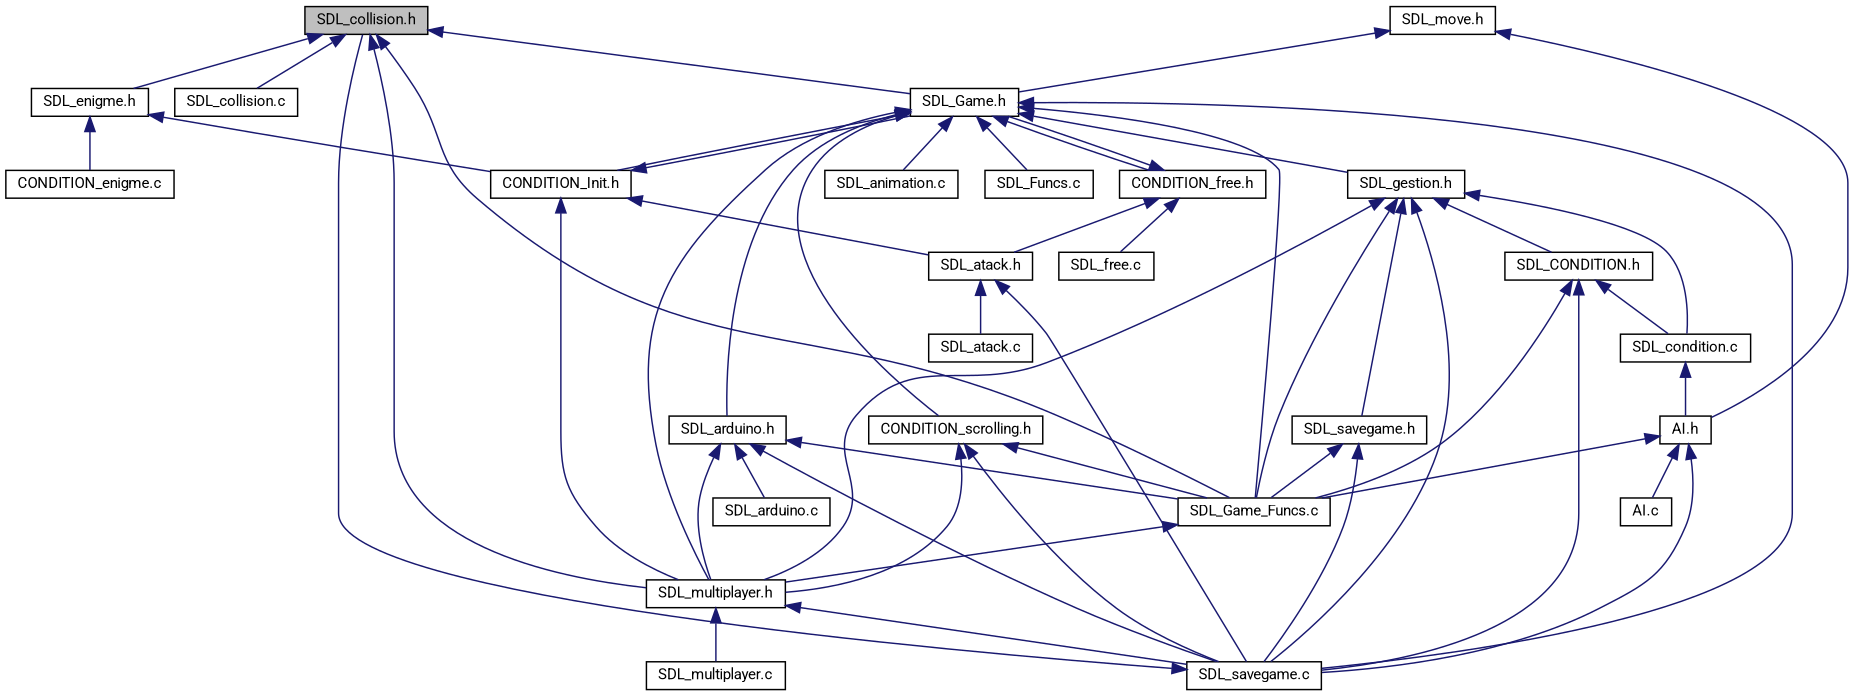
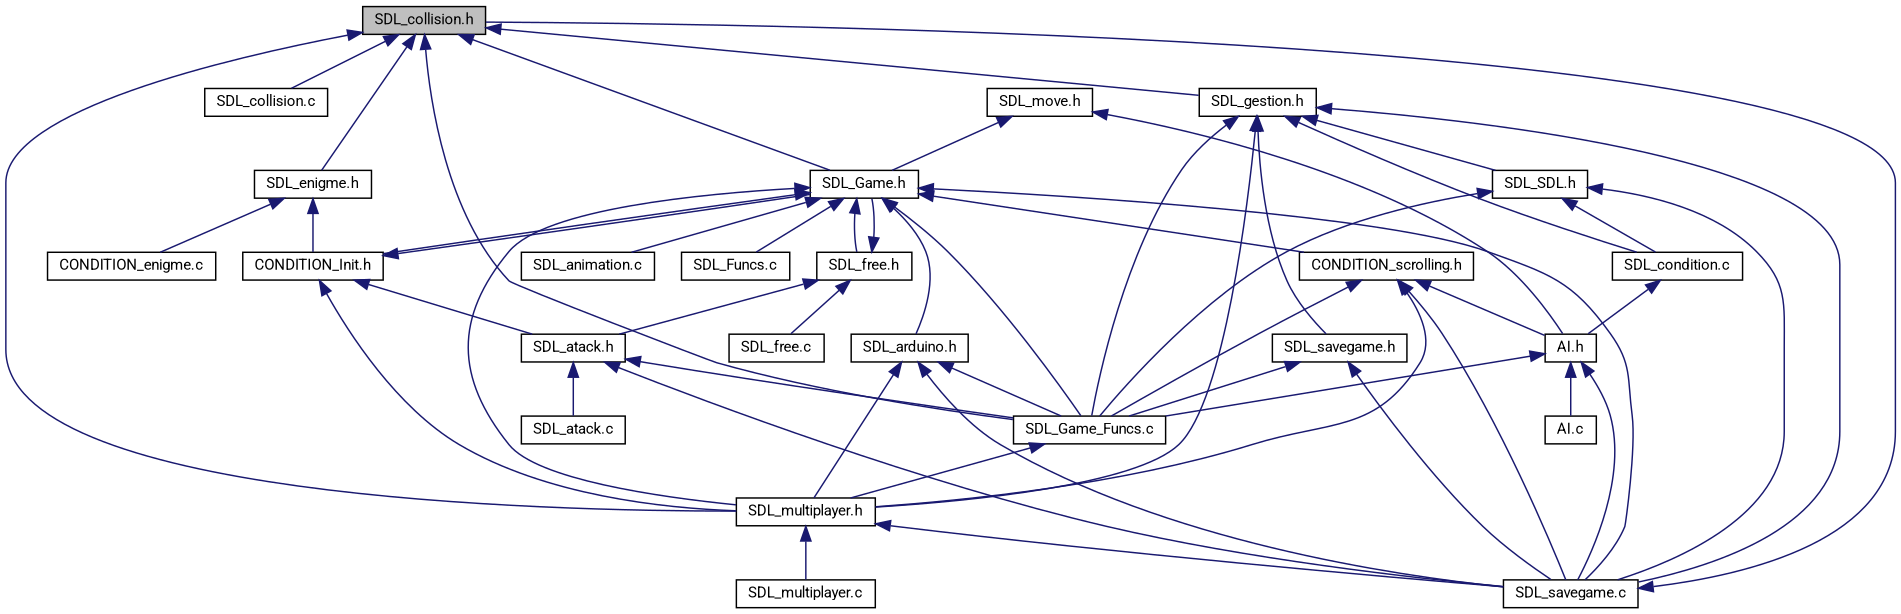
edge "SDL_gestion.h" -> "SDL_Game.h": now "SDL_gestion.h" -> "SDL_collision.h"
node "CONDITION_free.h": label "CONDITION_free.h" -> "SDL_free.h"
node "SDL_CONDITION.h": label "SDL_CONDITION.h" -> "SDL_SDL.h"
edge "AI.h" -> "CONDITION_scrolling.h": added
edge "SDL_Game_Funcs.c" -> "SDL_atack.h": added
node "SDL_arduino.c": removed
